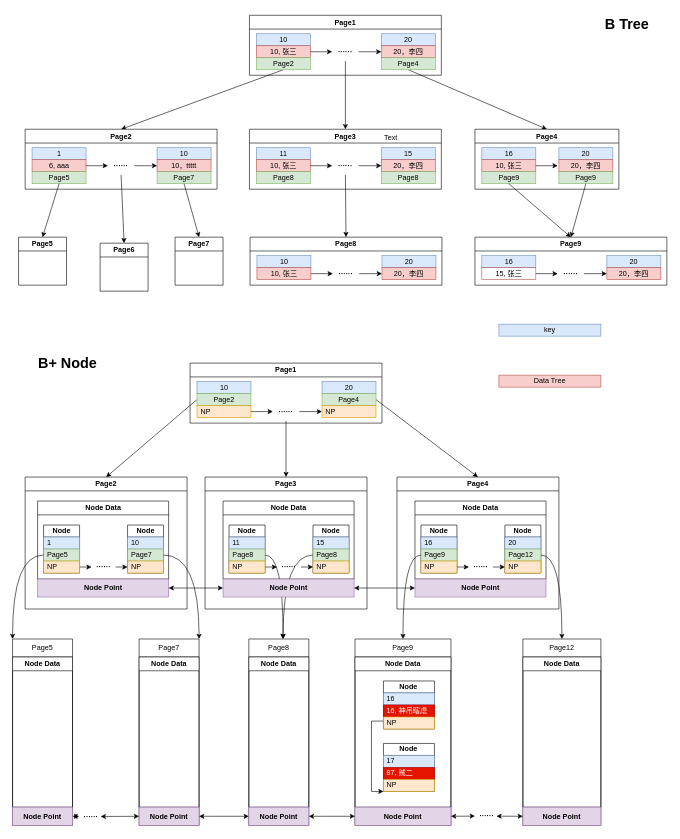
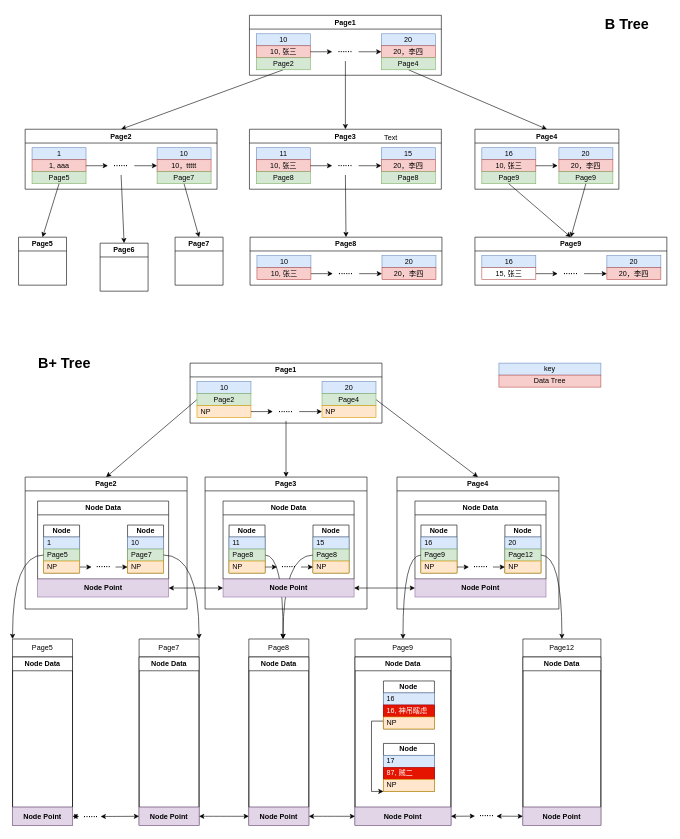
node "6, aaa": label "6, aaa" -> "1, aaa"
node "key": moved (550, 330) -> (550, 369)
node "B+ Node": label "B+ Node" -> "B+ Tree"
